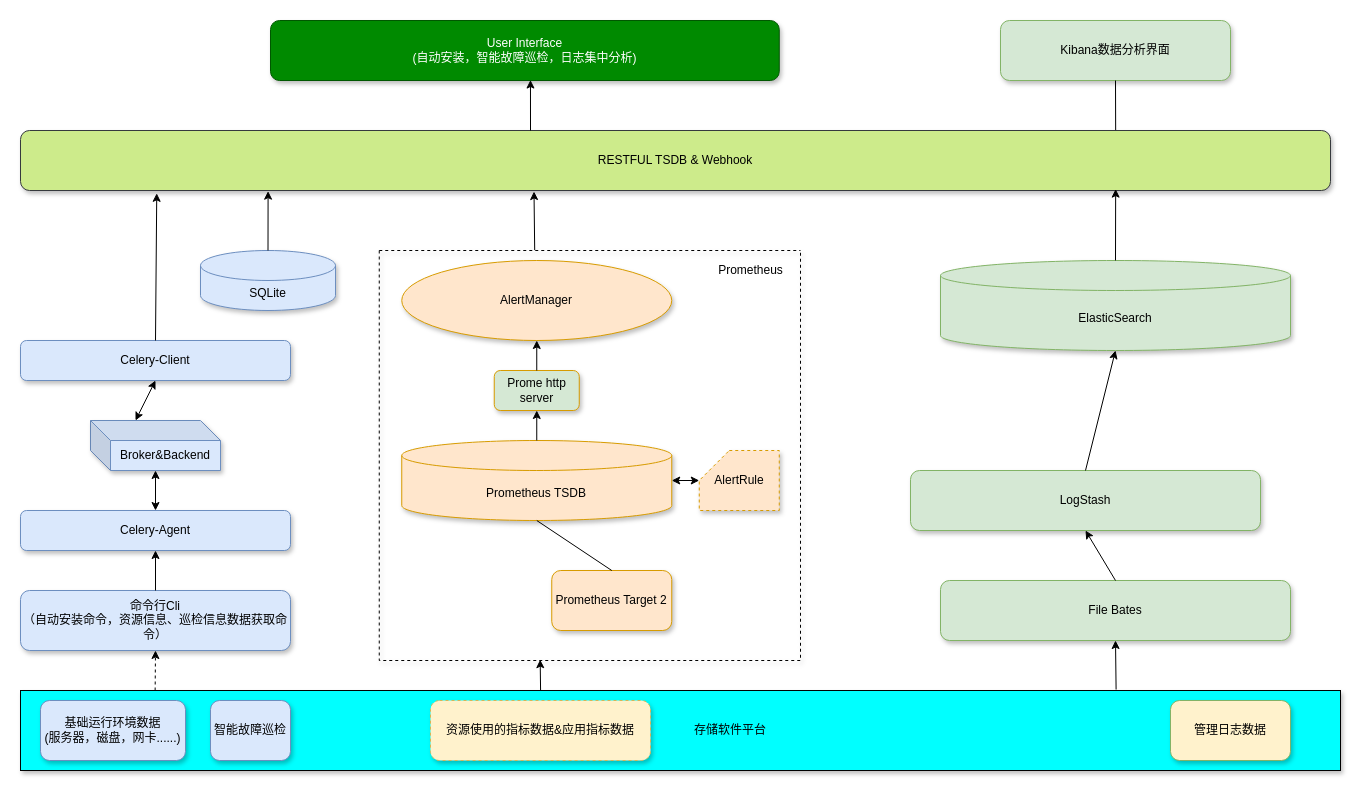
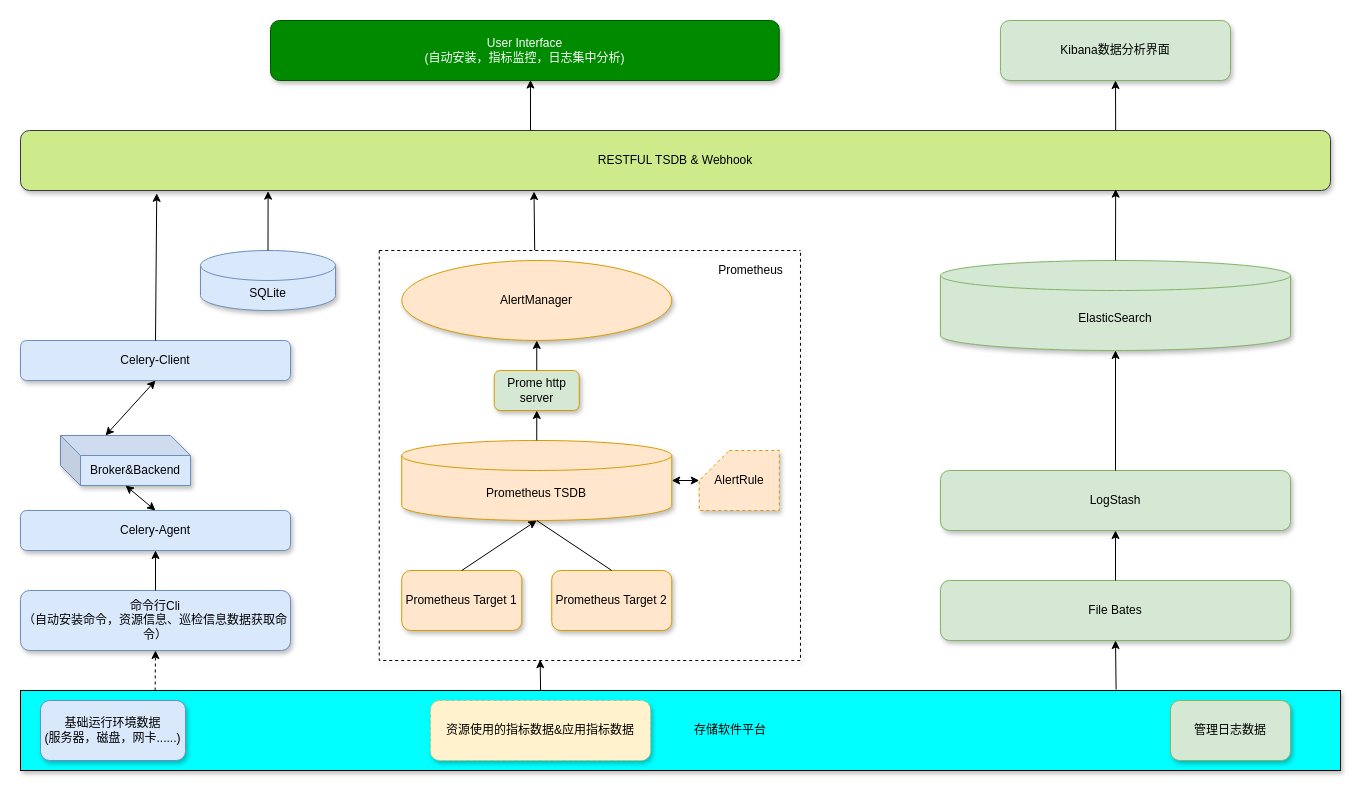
node "User Interface (自动安装，智能故障巡检，日志集中分析)": label "User Interface (自动安装，智能故障巡检，日志集中分析)" -> "User Interface (自动安装，指标监控，日志集中分析)"
edge "Kibana数据分析界面" -- "RESTFUL TSDB & Webhook": arrowhead none -> classic
node "Broker&Backend": moved (156, 446) -> (126, 461)
node "LogStash": moved (1086, 501) -> (1116, 501)
edge "Prometheus Target 1" -> "Prometheus TSDB": added
node "Prometheus Target 1": added
node "智能故障巡检": removed
node "管理日志数据": fillcolor #fff2cc -> #d5e8d4
